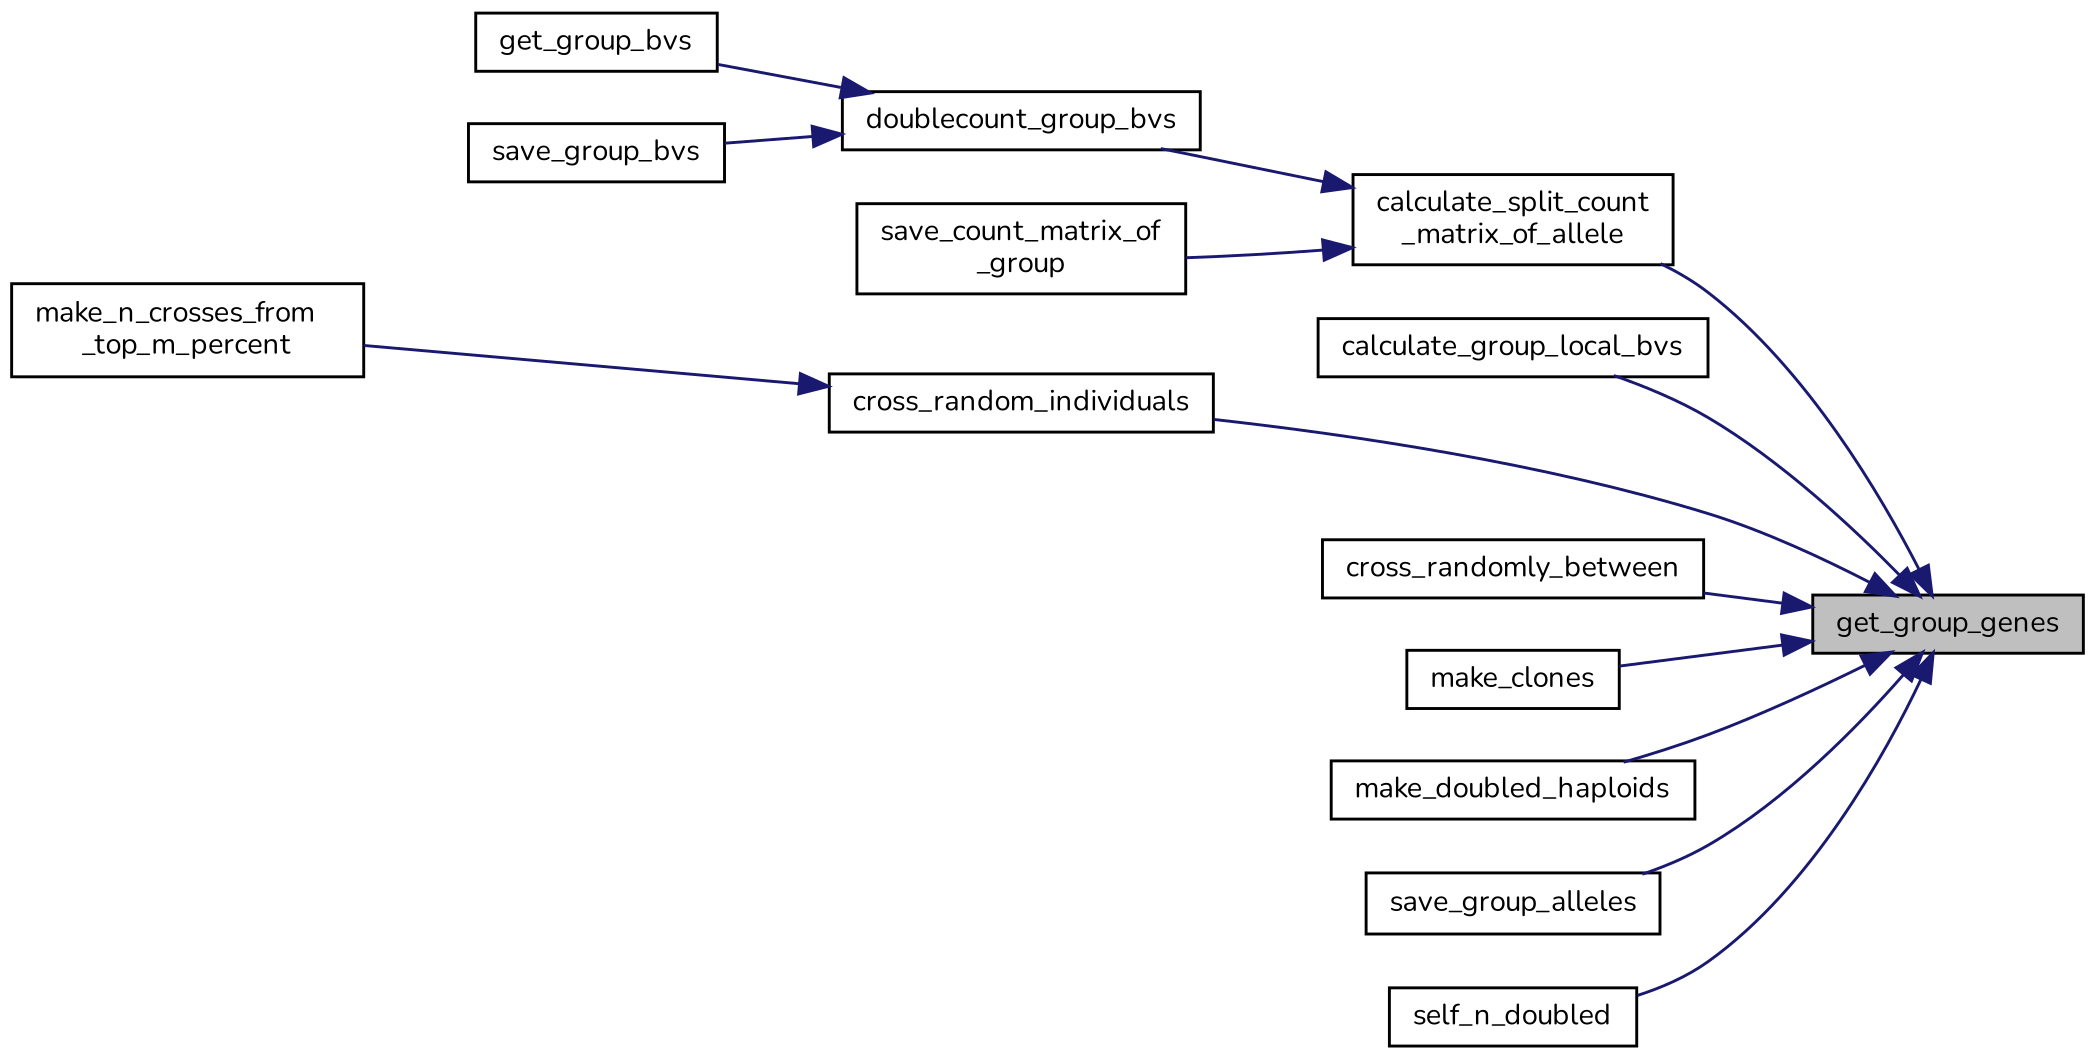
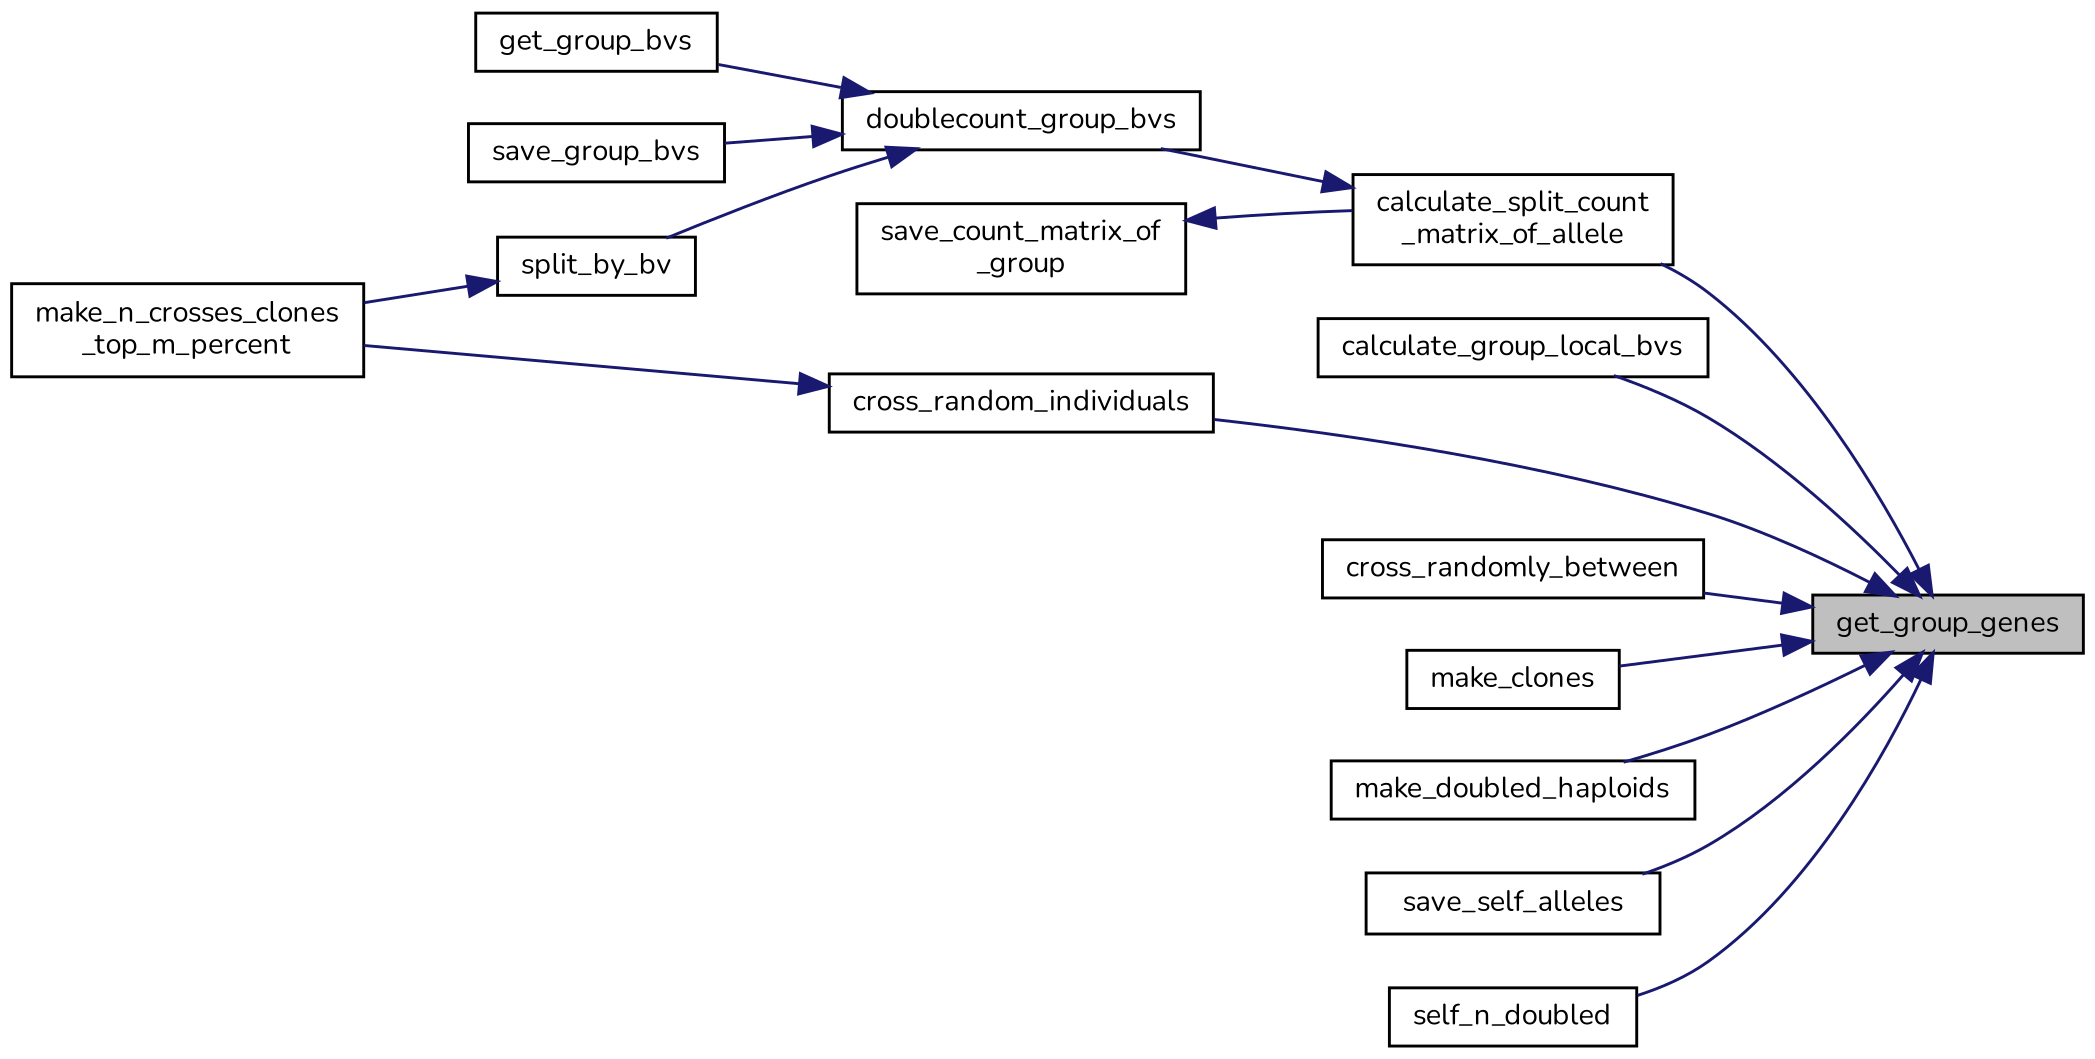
edge "save_count_matrix_of _group" -> "calculate_split_count _matrix_of_allele": reversed
node "split_by_bv": added
node "make_n_crosses_from _top_m_percent": label "make_n_crosses_from _top_m_percent" -> "make_n_crosses_clones _top_m_percent"
node "save_group_alleles": label "save_group_alleles" -> "save_self_alleles"
